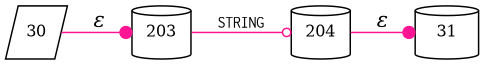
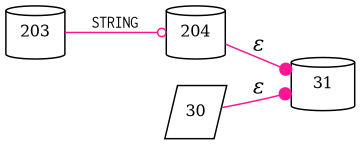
edge "30" -> "203": now "30" -> "31"
